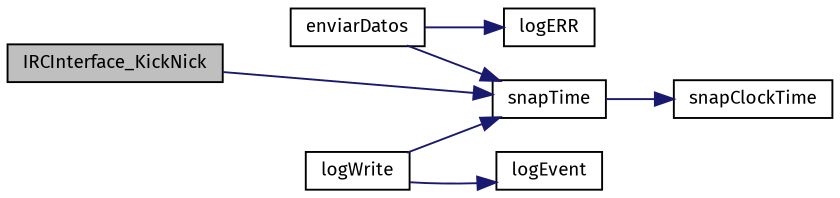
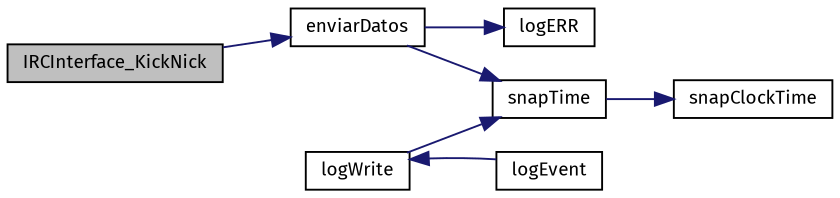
edge "IRCInterface_KickNick" -> "snapTime": now "IRCInterface_KickNick" -> "enviarDatos"
edge "logWrite" -> "logEvent": reversed
